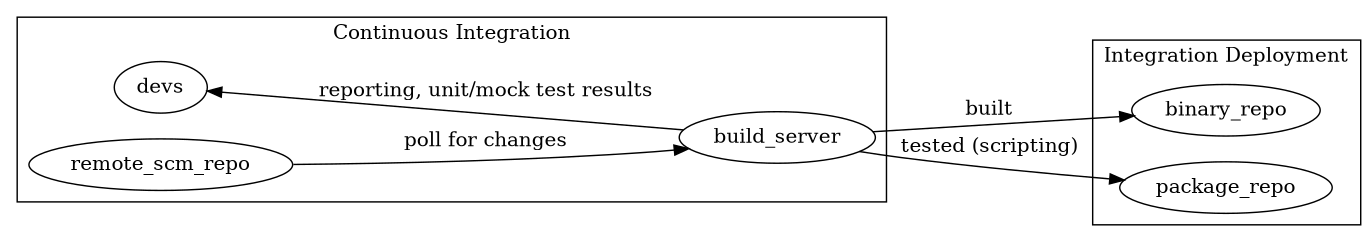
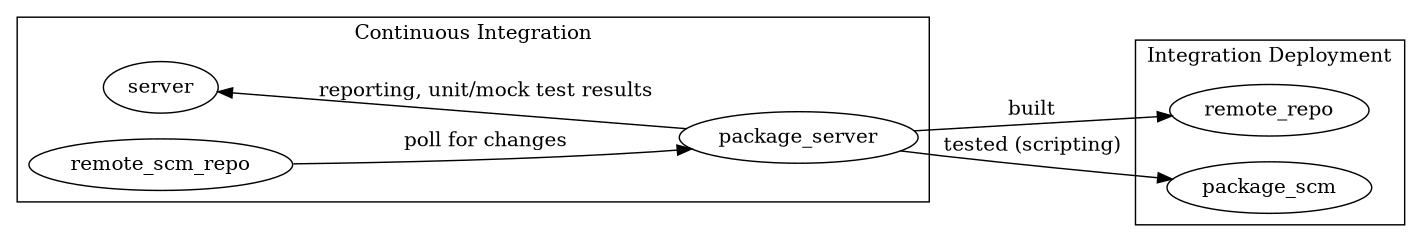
node "devs": label "devs" -> "server"
node "binary_repo": label "binary_repo" -> "remote_repo"
node "build_server": label "build_server" -> "package_server"
node "package_repo": label "package_repo" -> "package_scm"
